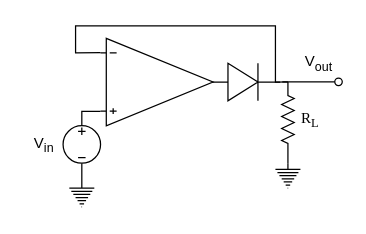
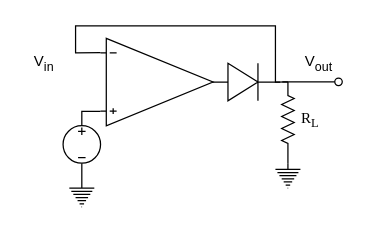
node "Vin": moved (44, 144) -> (44, 63)
